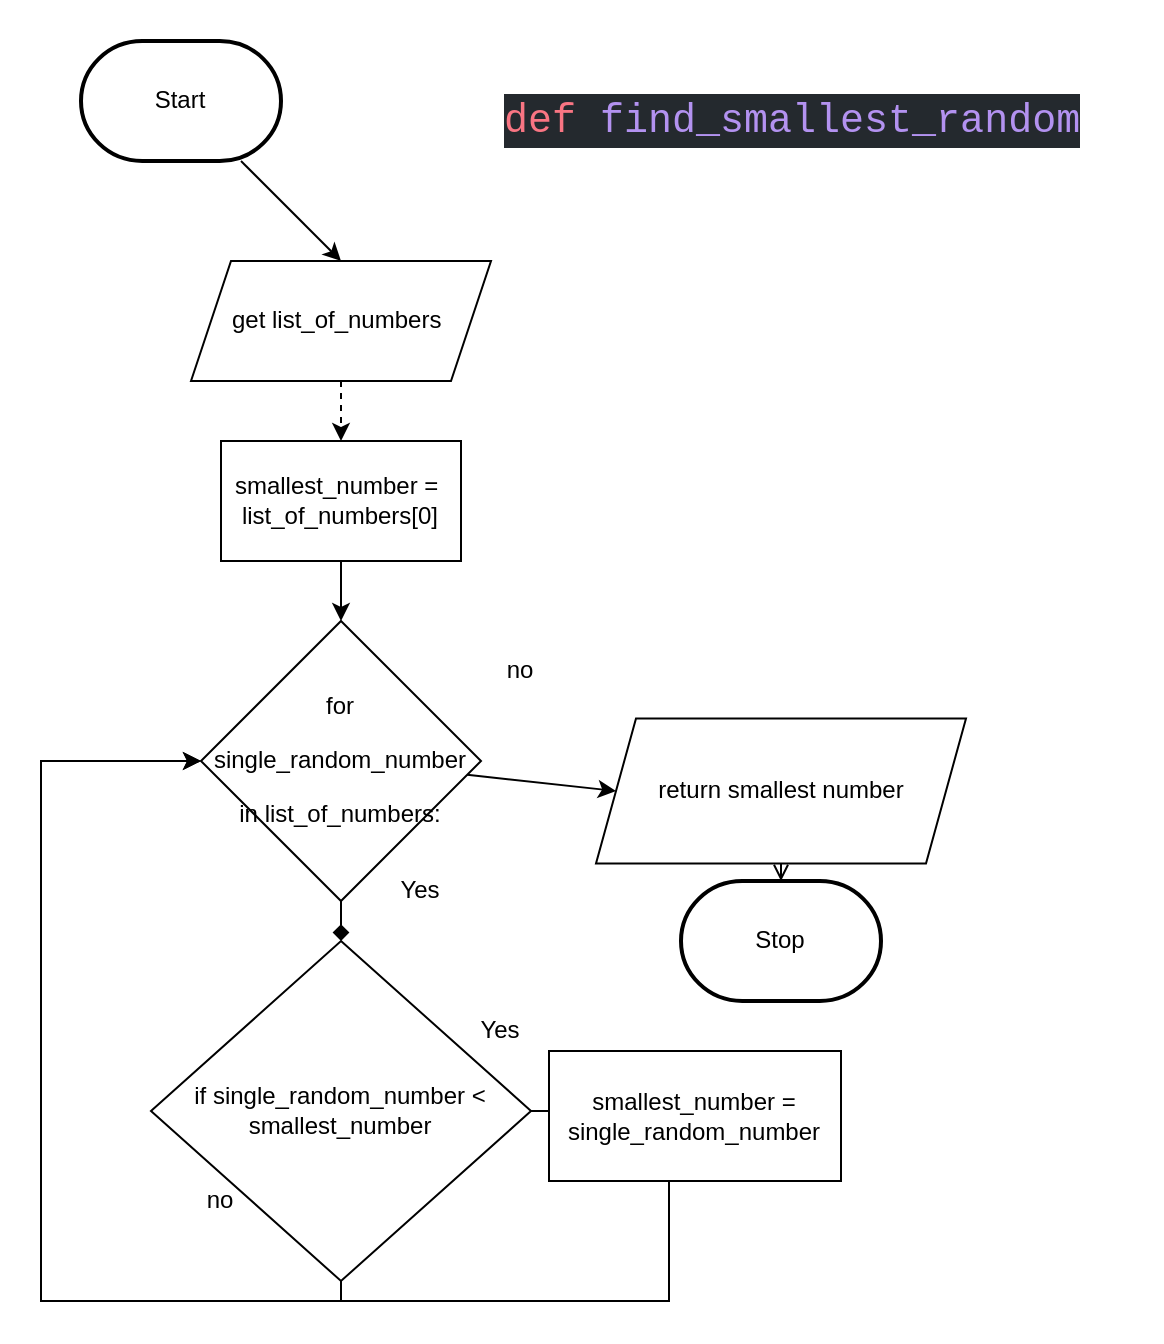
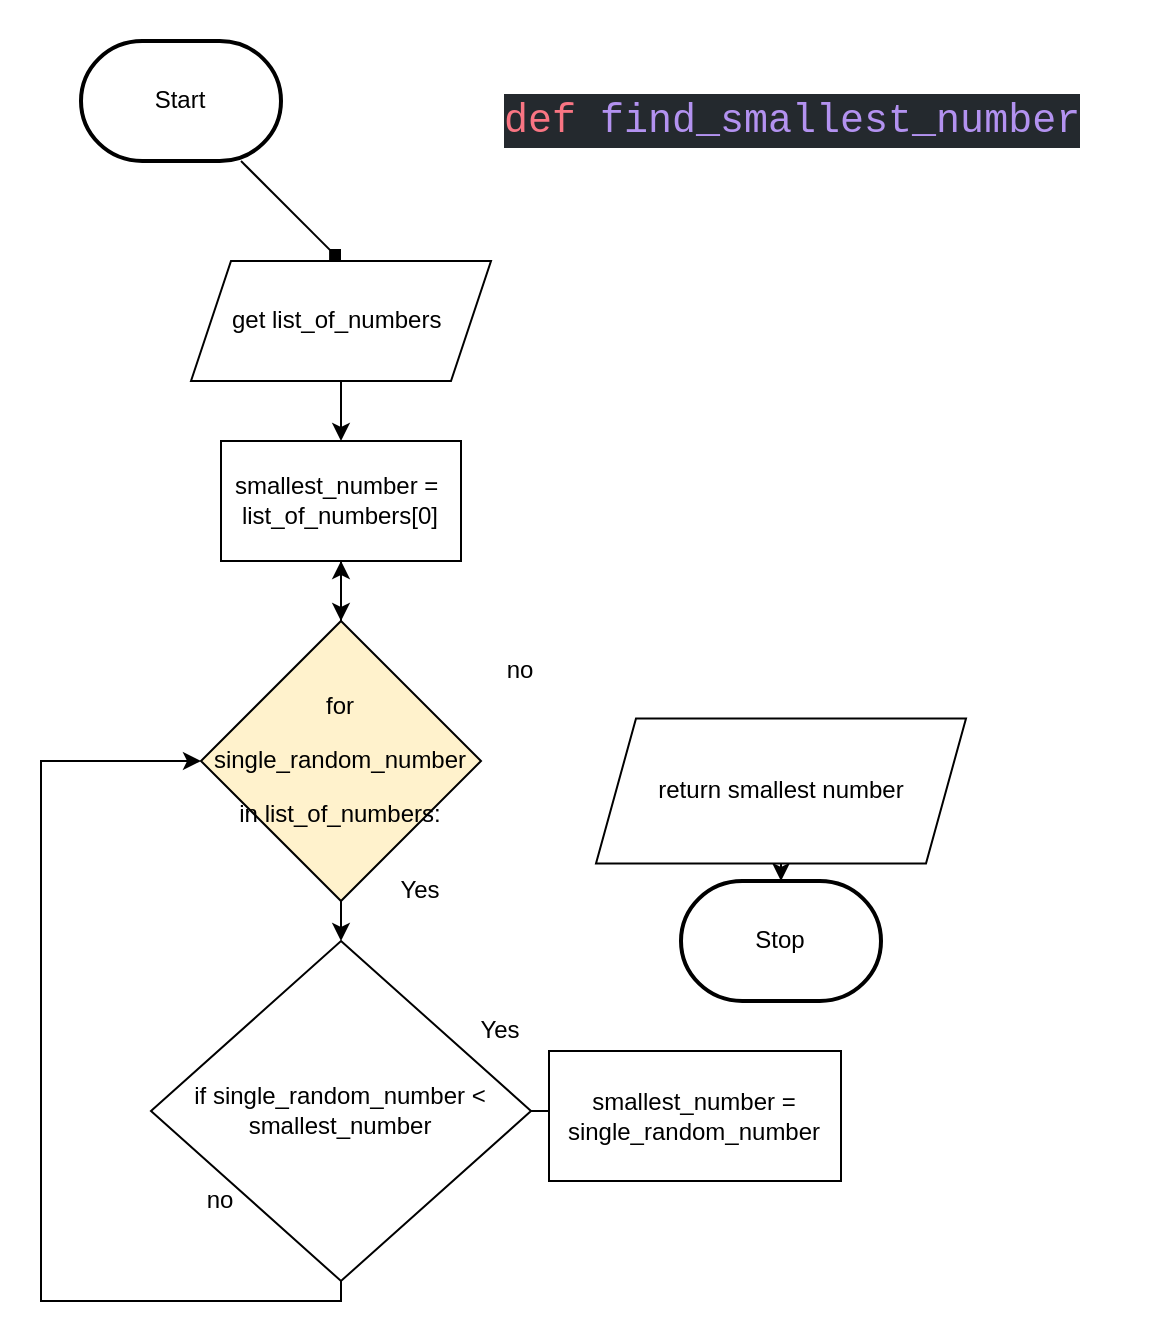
node "def find_smallest_random": label "def find_smallest_random" -> "def find_smallest_number"
edge "Start" -> "get list_of_numbers": arrowhead classic -> diamond
edge "get list_of_numbers" -> "smallest_number = list_of_numbers[0]": style dashed -> solid
node "for single_random_number in list_of_numbers:": fillcolor #ffffff -> #fff2cc
edge "for single_random_number in list_of_numbers:" -> "return smallest number": now "for single_random_number in list_of_numbers:" -> "smallest_number = list_of_numbers[0]"
edge "return smallest number" -> "Stop": arrowhead open -> classic
edge "for single_random_number in list_of_numbers:" -> "if single_random_number < smallest_number": arrowhead diamond -> classic
edge "smallest_number = single_random_number" -> "for single_random_number in list_of_numbers:": removed
